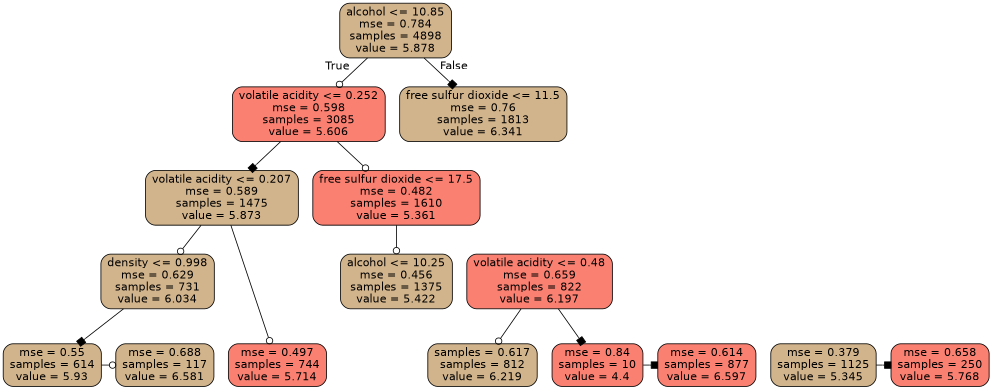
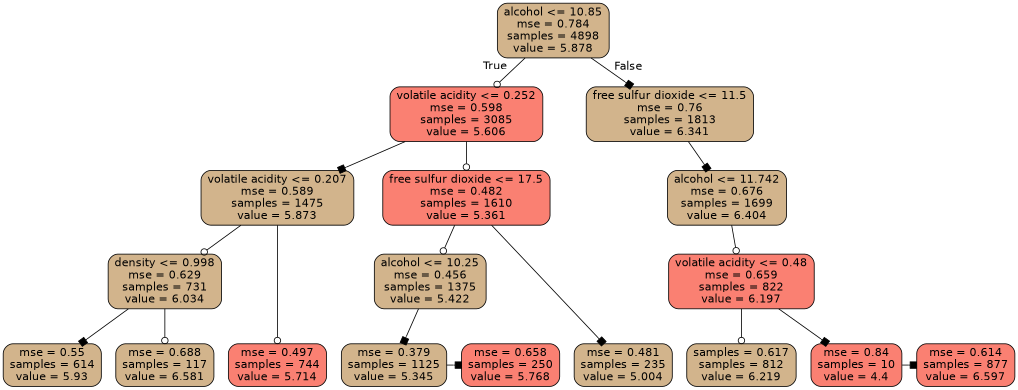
node "alcohol <= 11.742 mse = 0.676 samples = 1699 value = 6.404": added
edge "alcohol <= 10.25 mse = 0.456 samples = 1375 value = 5.422" -> "mse = 0.379 samples = 1125 value = 5.345": added
edge "mse = 0.55 samples = 614 value = 5.93" -> "mse = 0.688 samples = 117 value = 6.581": now "density <= 0.998 mse = 0.629 samples = 731 value = 6.034" -> "mse = 0.688 samples = 117 value = 6.581"
node "mse = 0.481 samples = 235 value = 5.004": added
